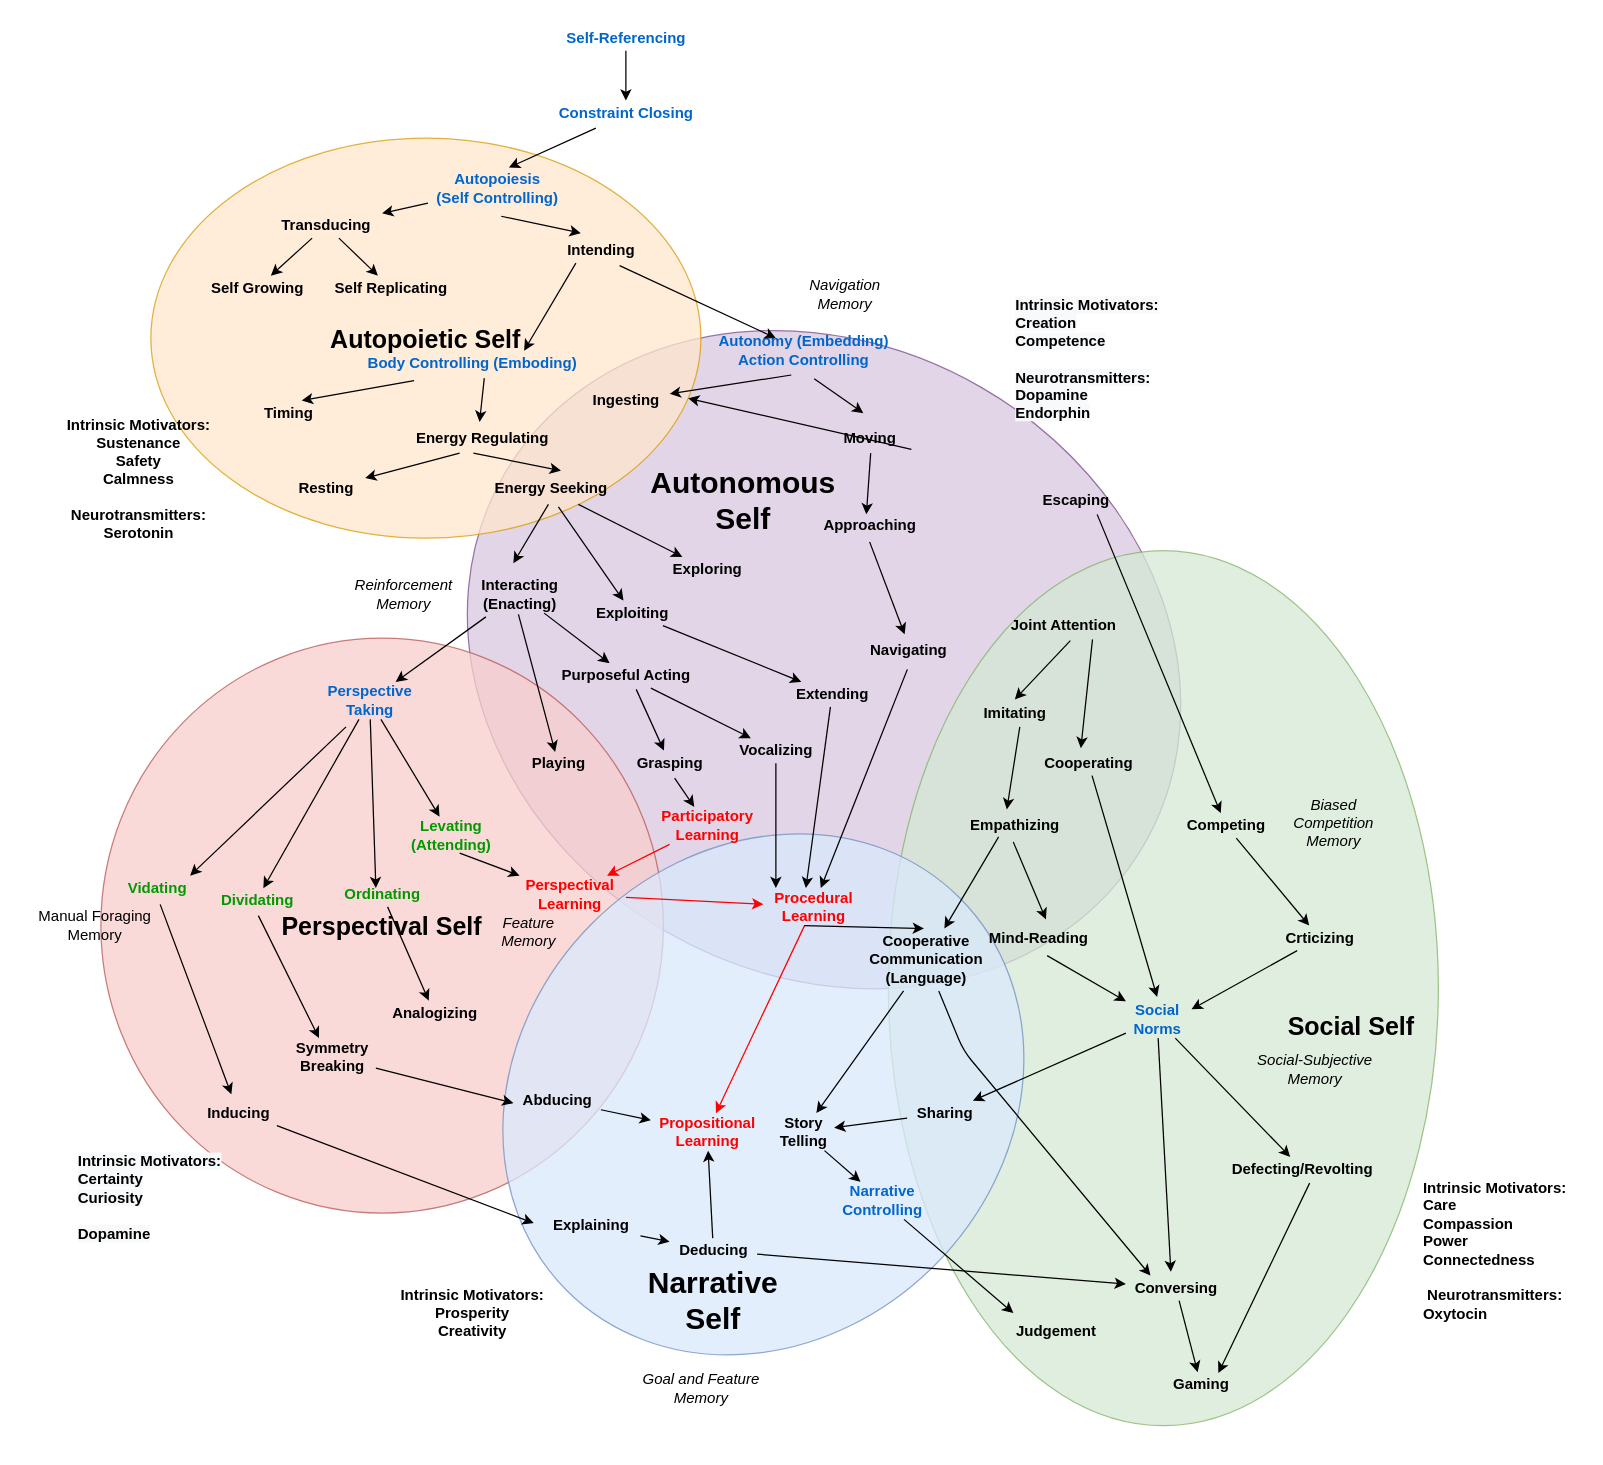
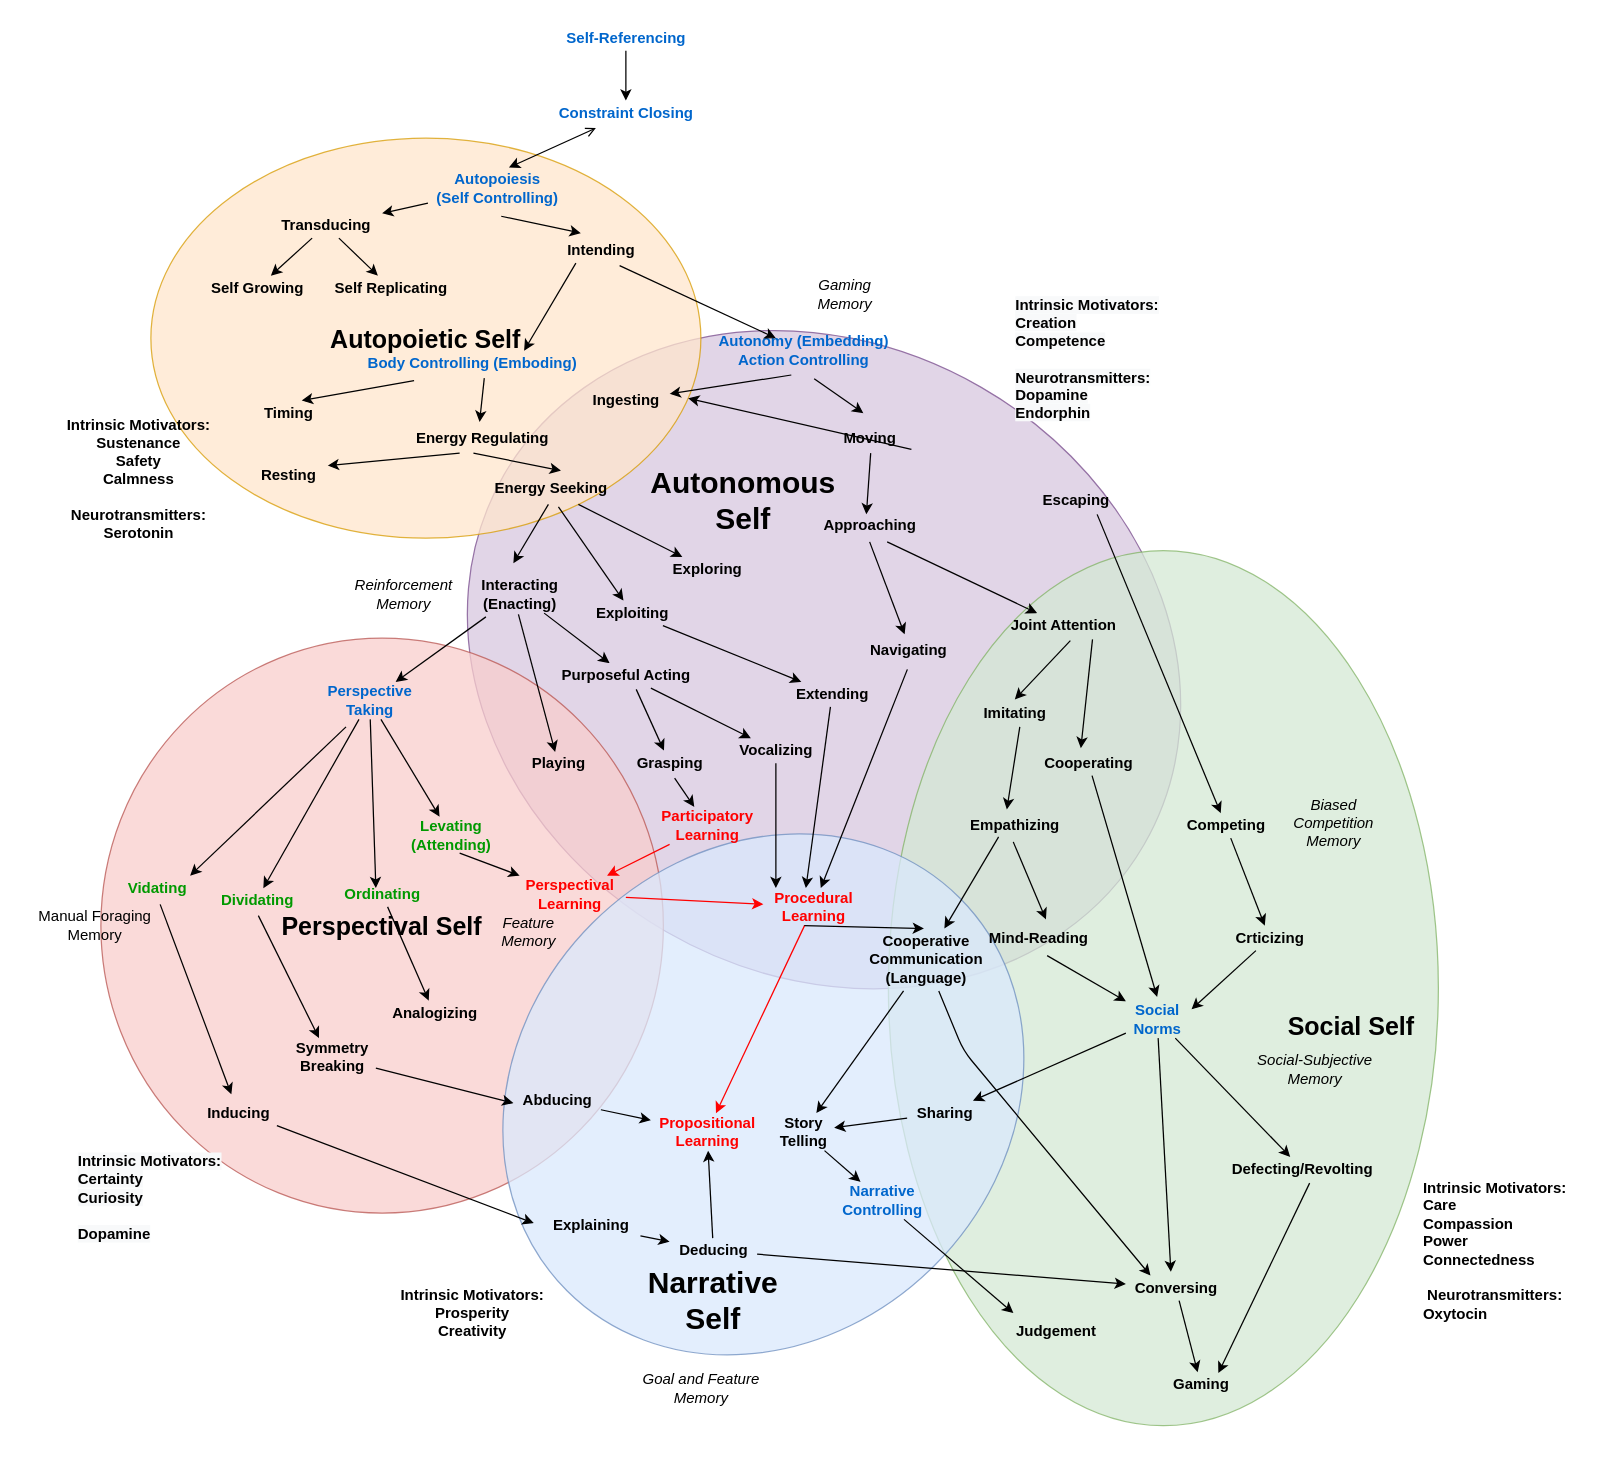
edge "Constraint Closing" -> "Autopoiesis (Self Controlling)": arrowhead none -> open
node "Navigation Memory": label "Navigation Memory" -> "Gaming Memory"
node "Resting": moved (326, 488) -> (288, 476)
edge "Approaching" -> "Joint Attention": added
node "Crticizing": moved (1319, 938) -> (1269, 938)
